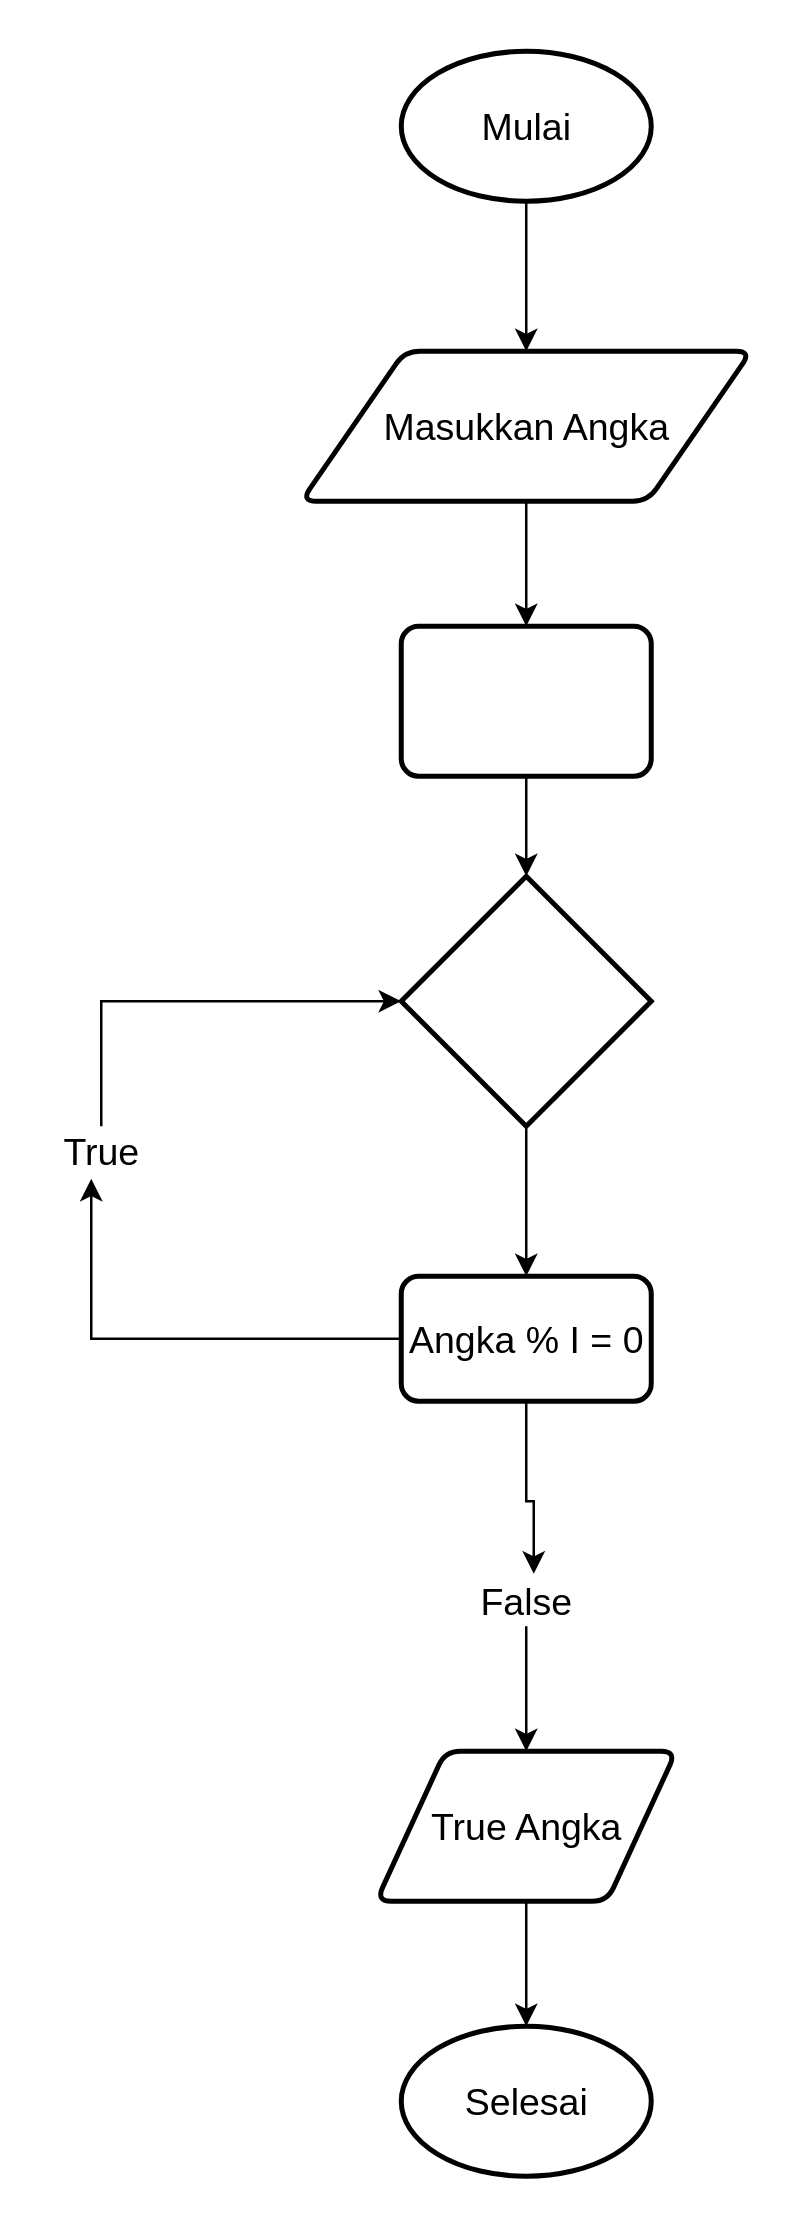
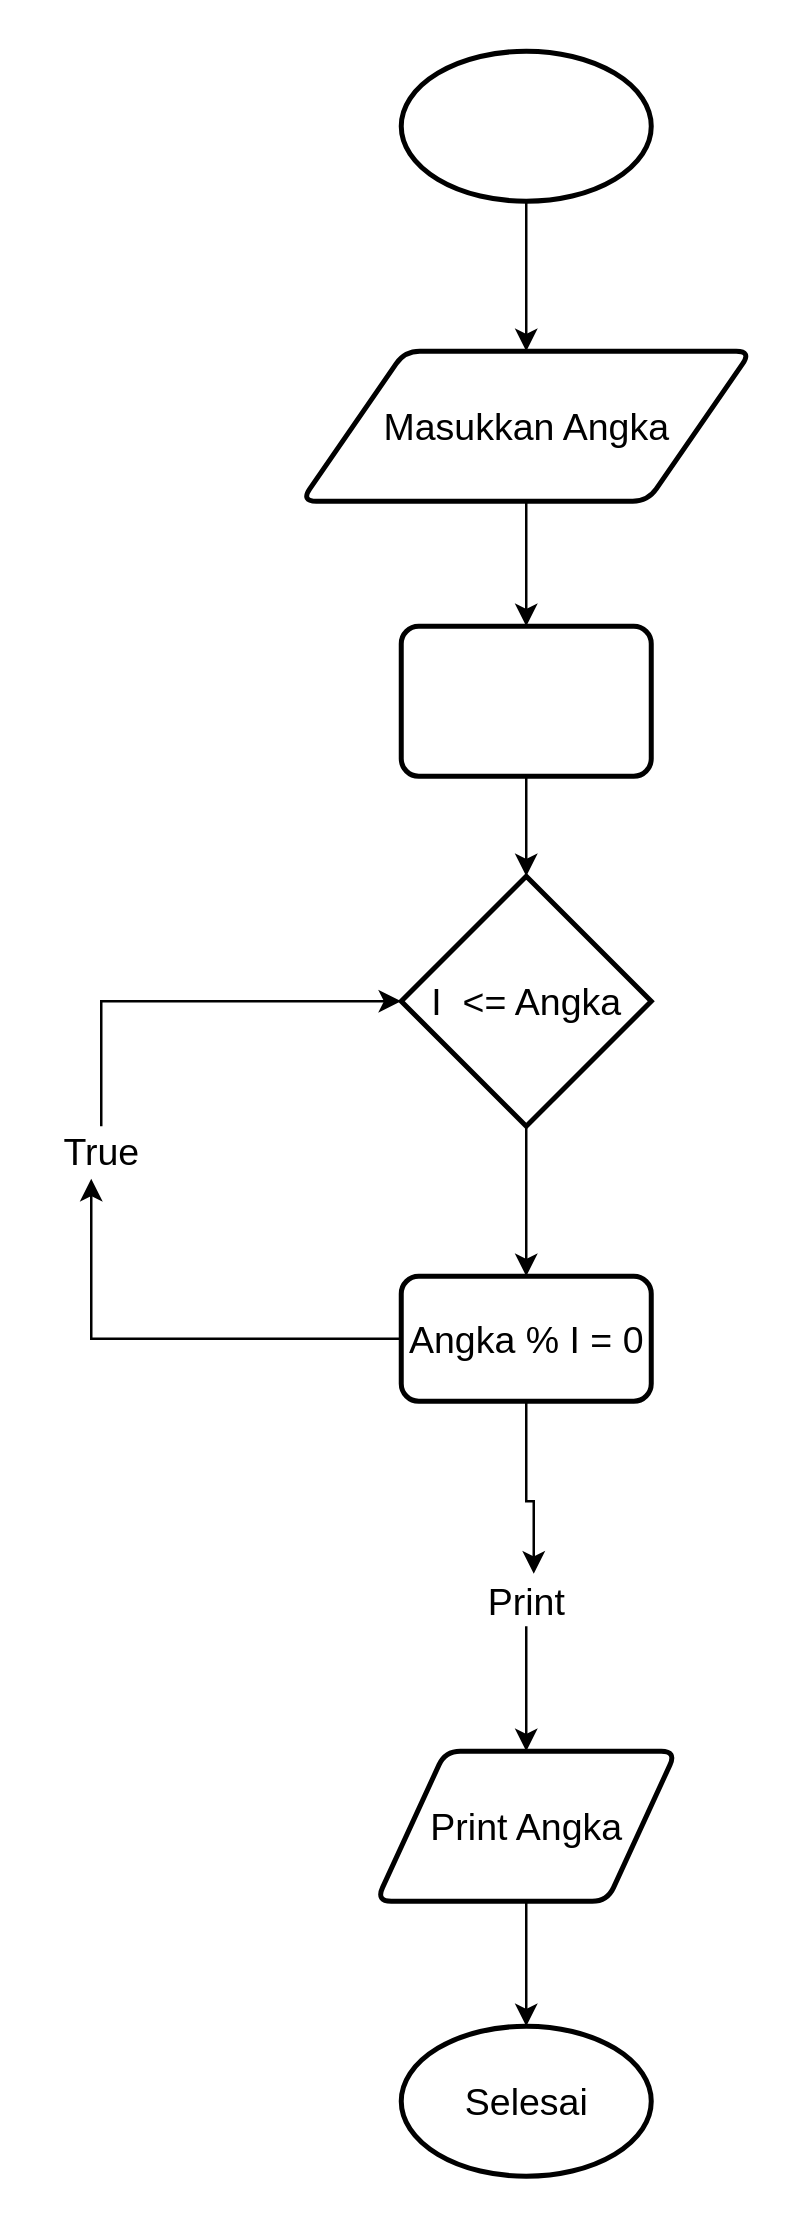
node "Mulai": removed
node "I <= Angka": added
node "False": label "False" -> "Print"
node "True Angka": label "True Angka" -> "Print Angka"
